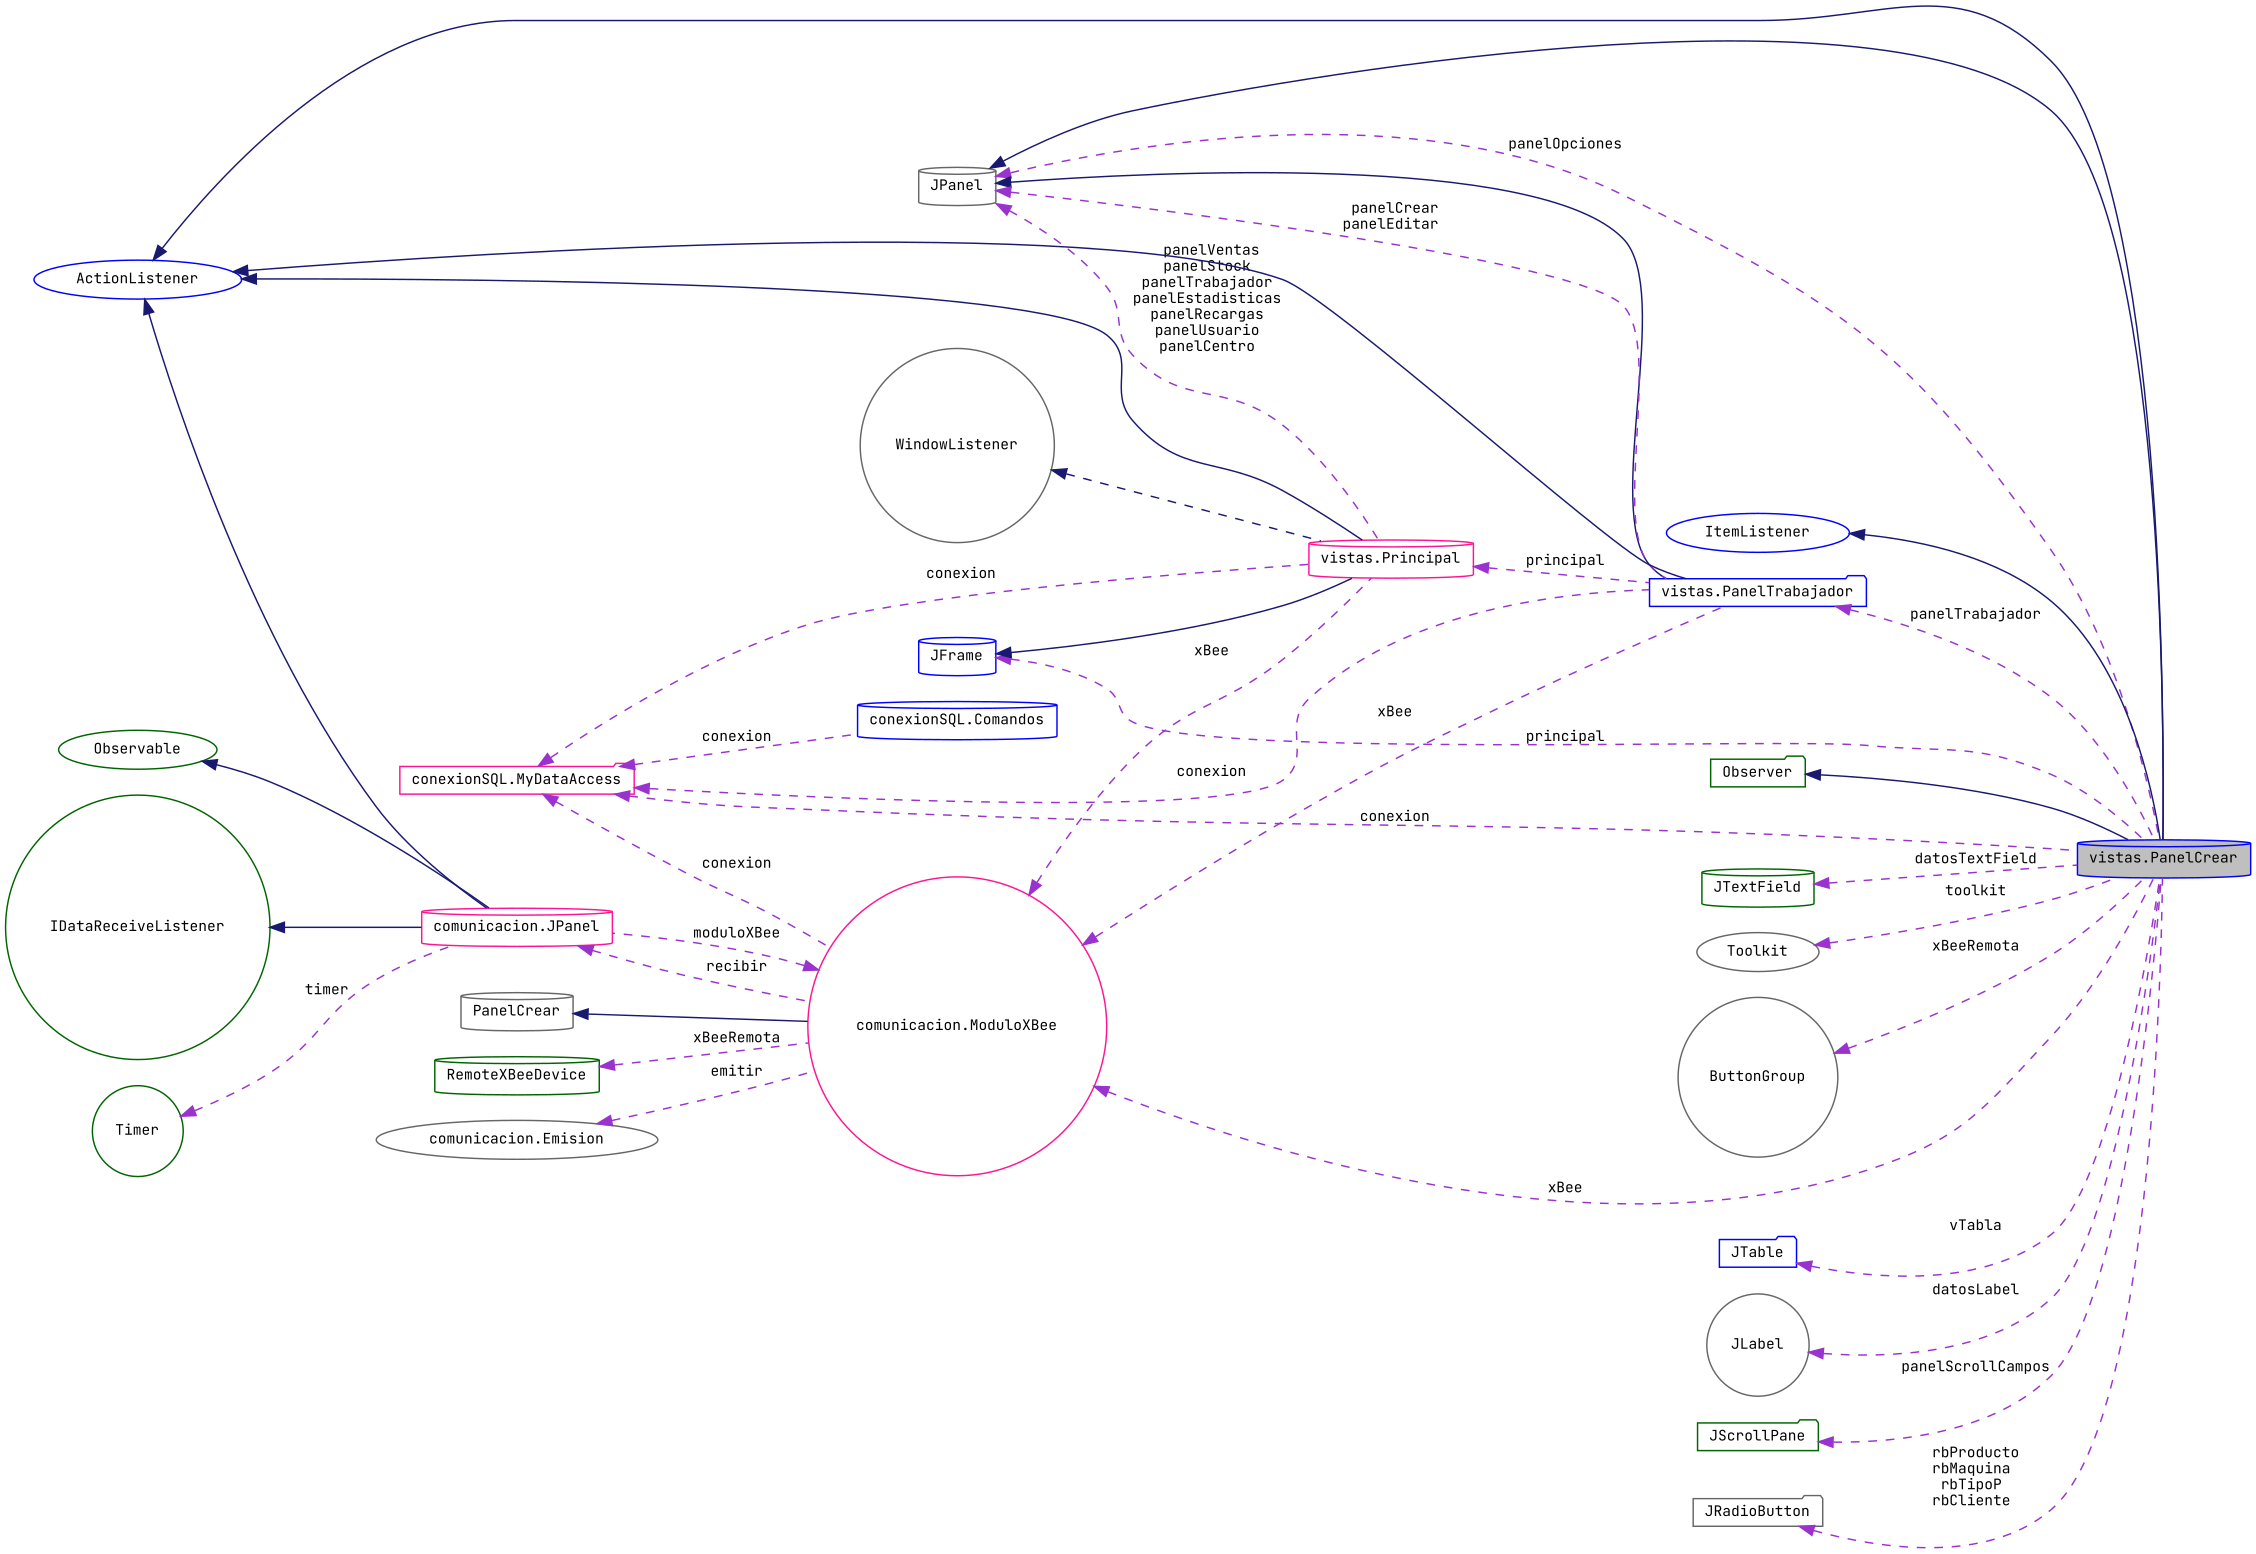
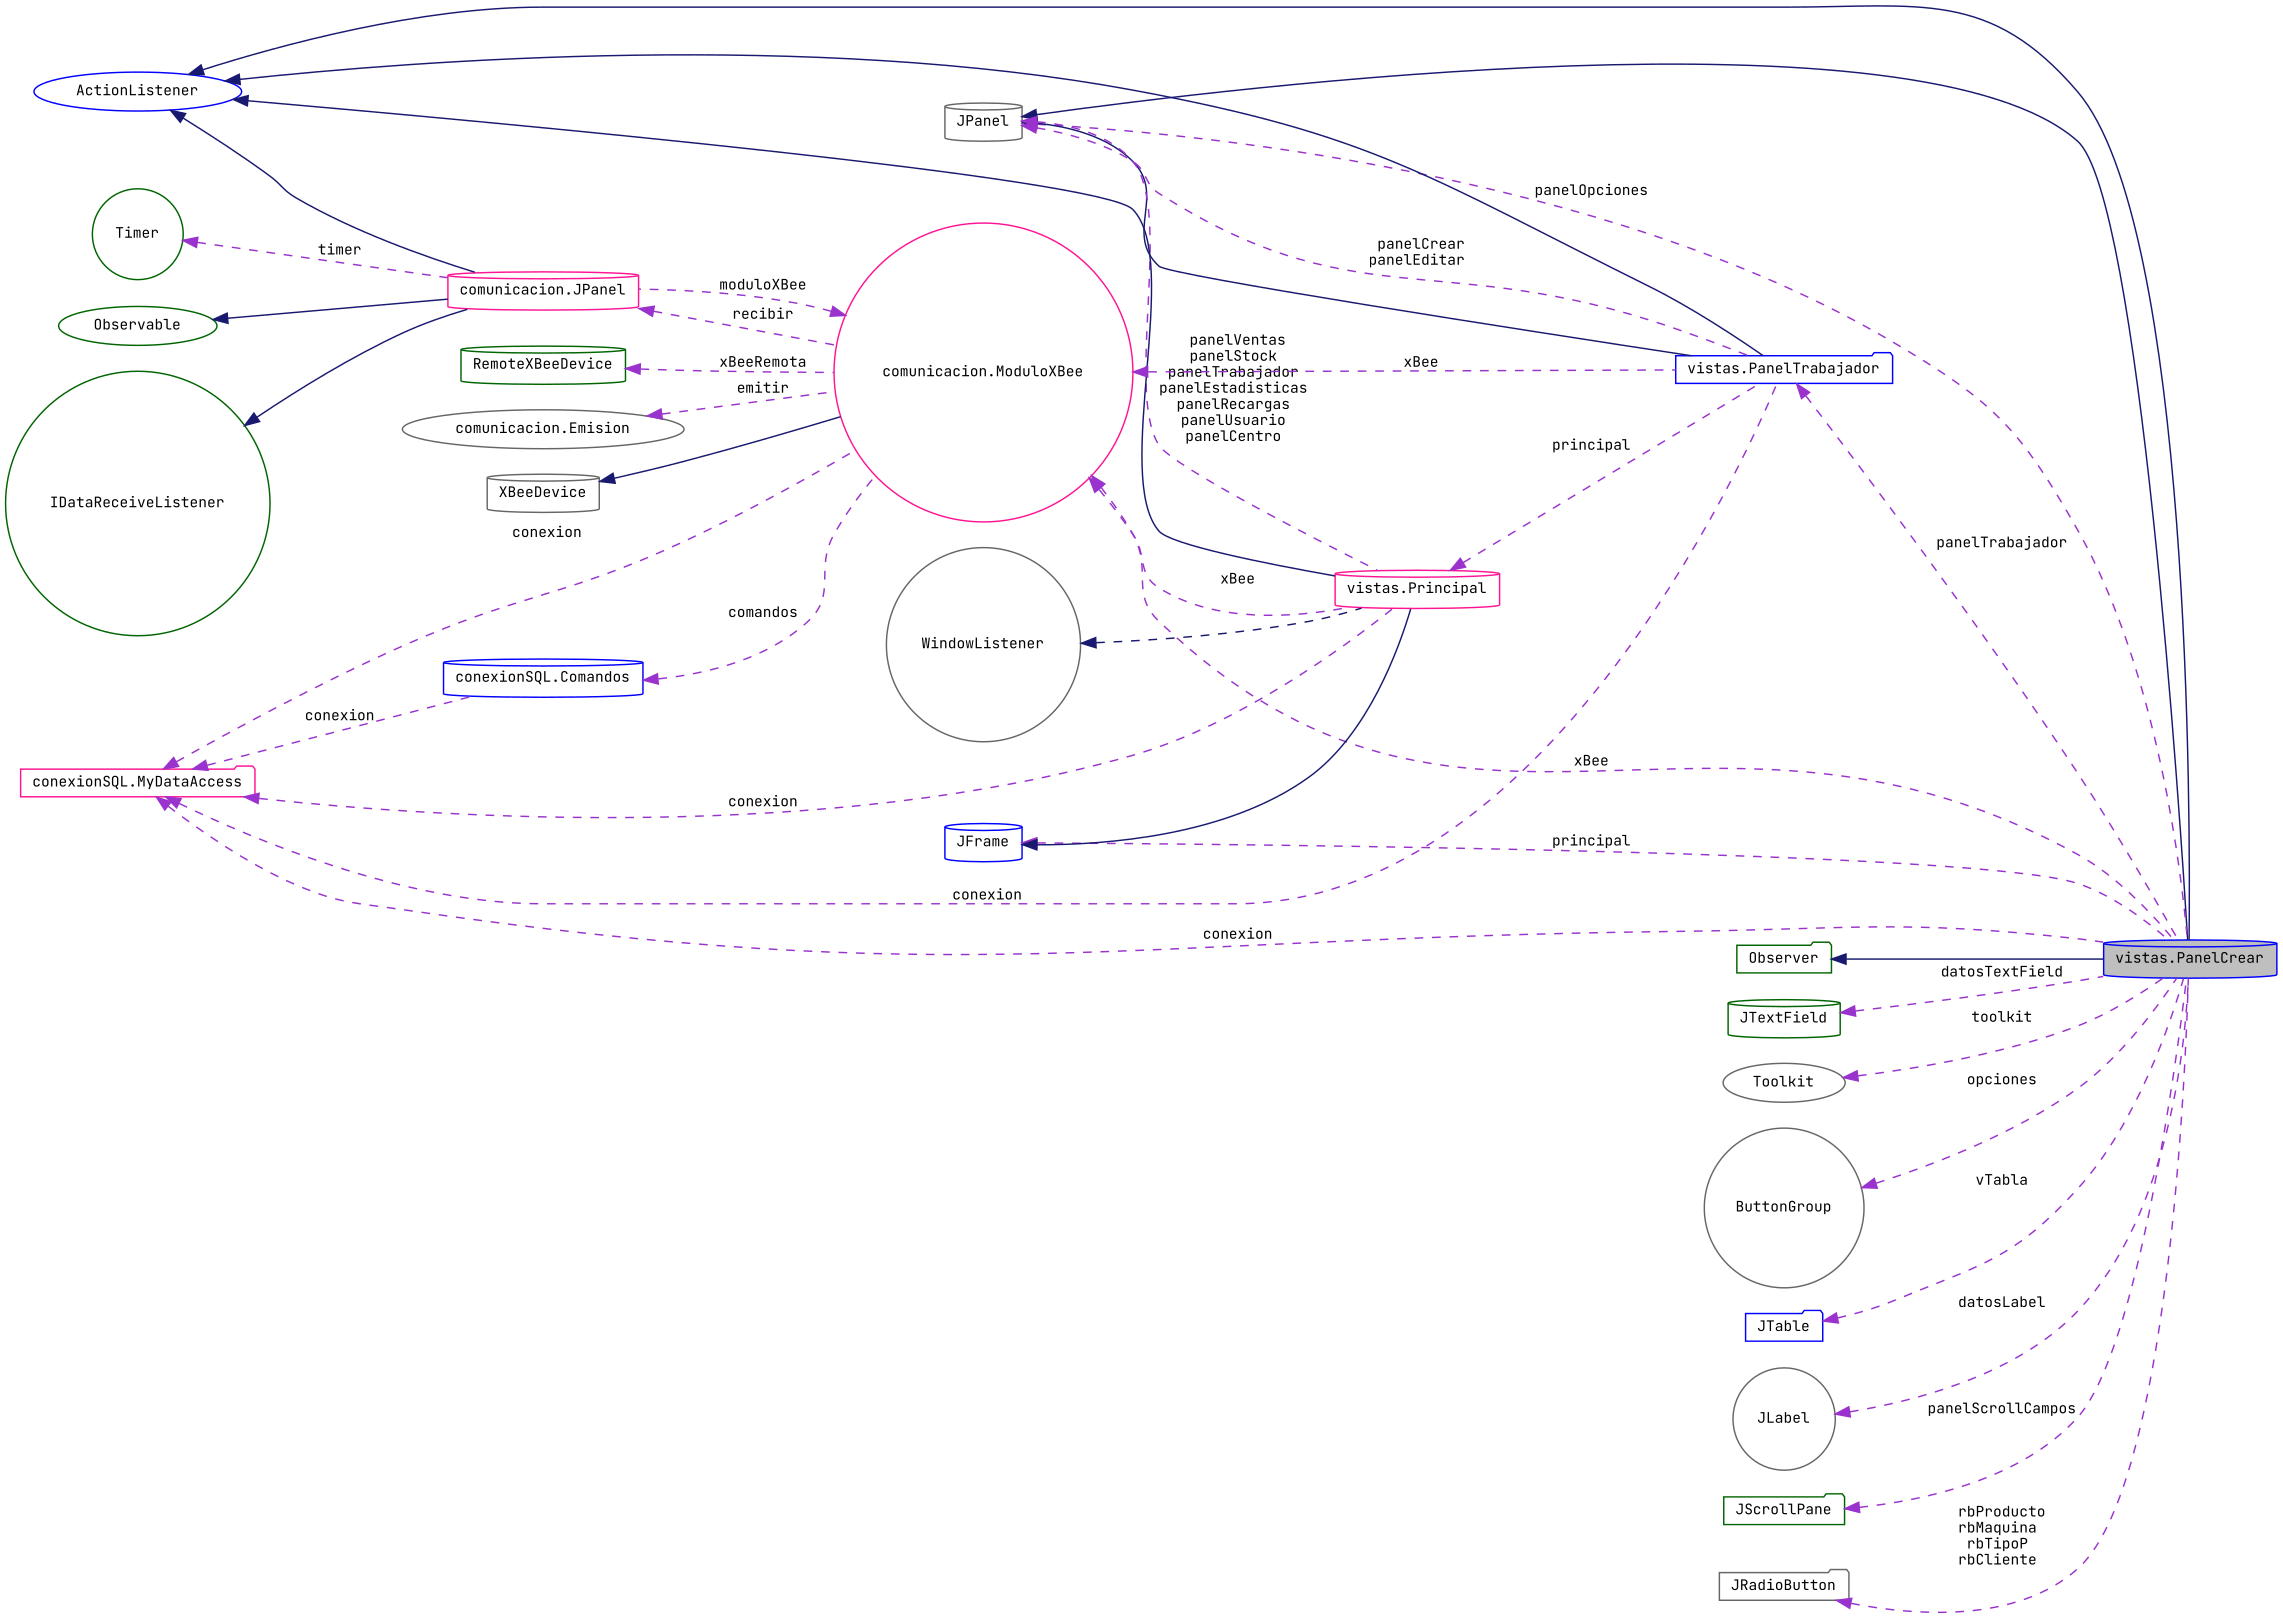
node "ItemListener": removed
edge "comunicacion.ModuloXBee" -> "conexionSQL.Comandos": added, label "comandos"
edge "vistas.PanelCrear" -> "ButtonGroup": label " xBeeRemota" -> " opciones"
node "PanelCrear": label "PanelCrear" -> "XBeeDevice"
